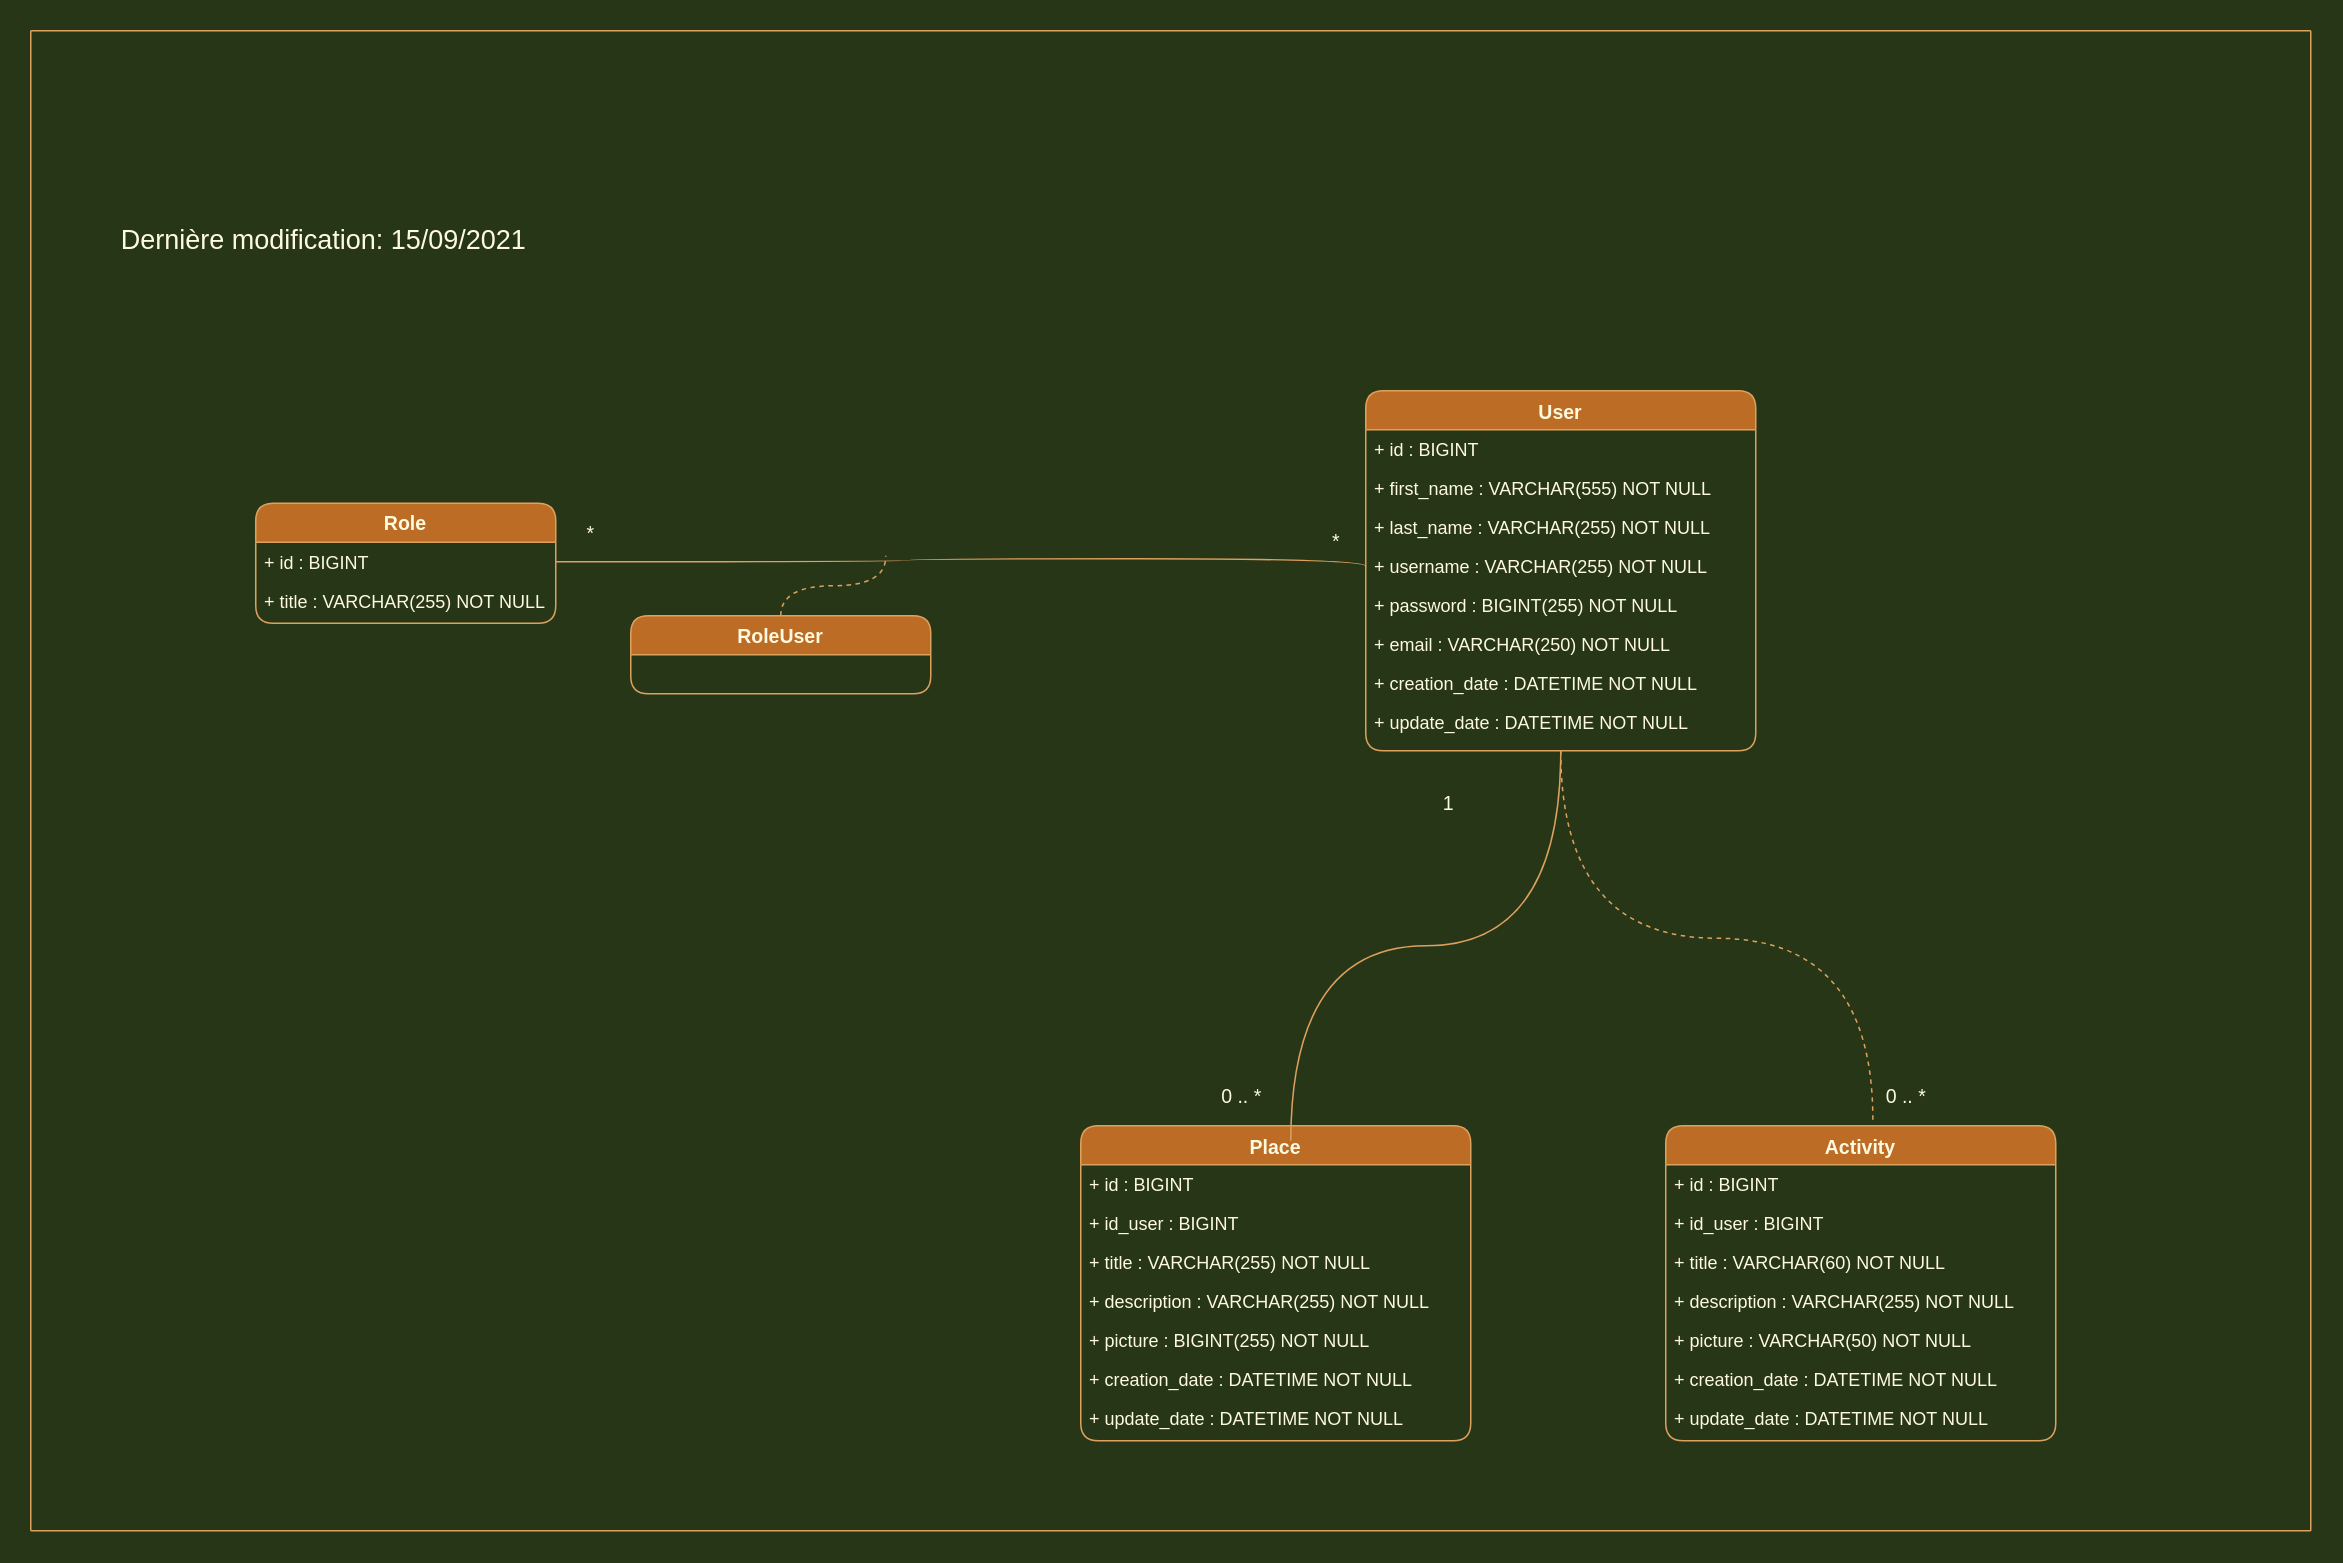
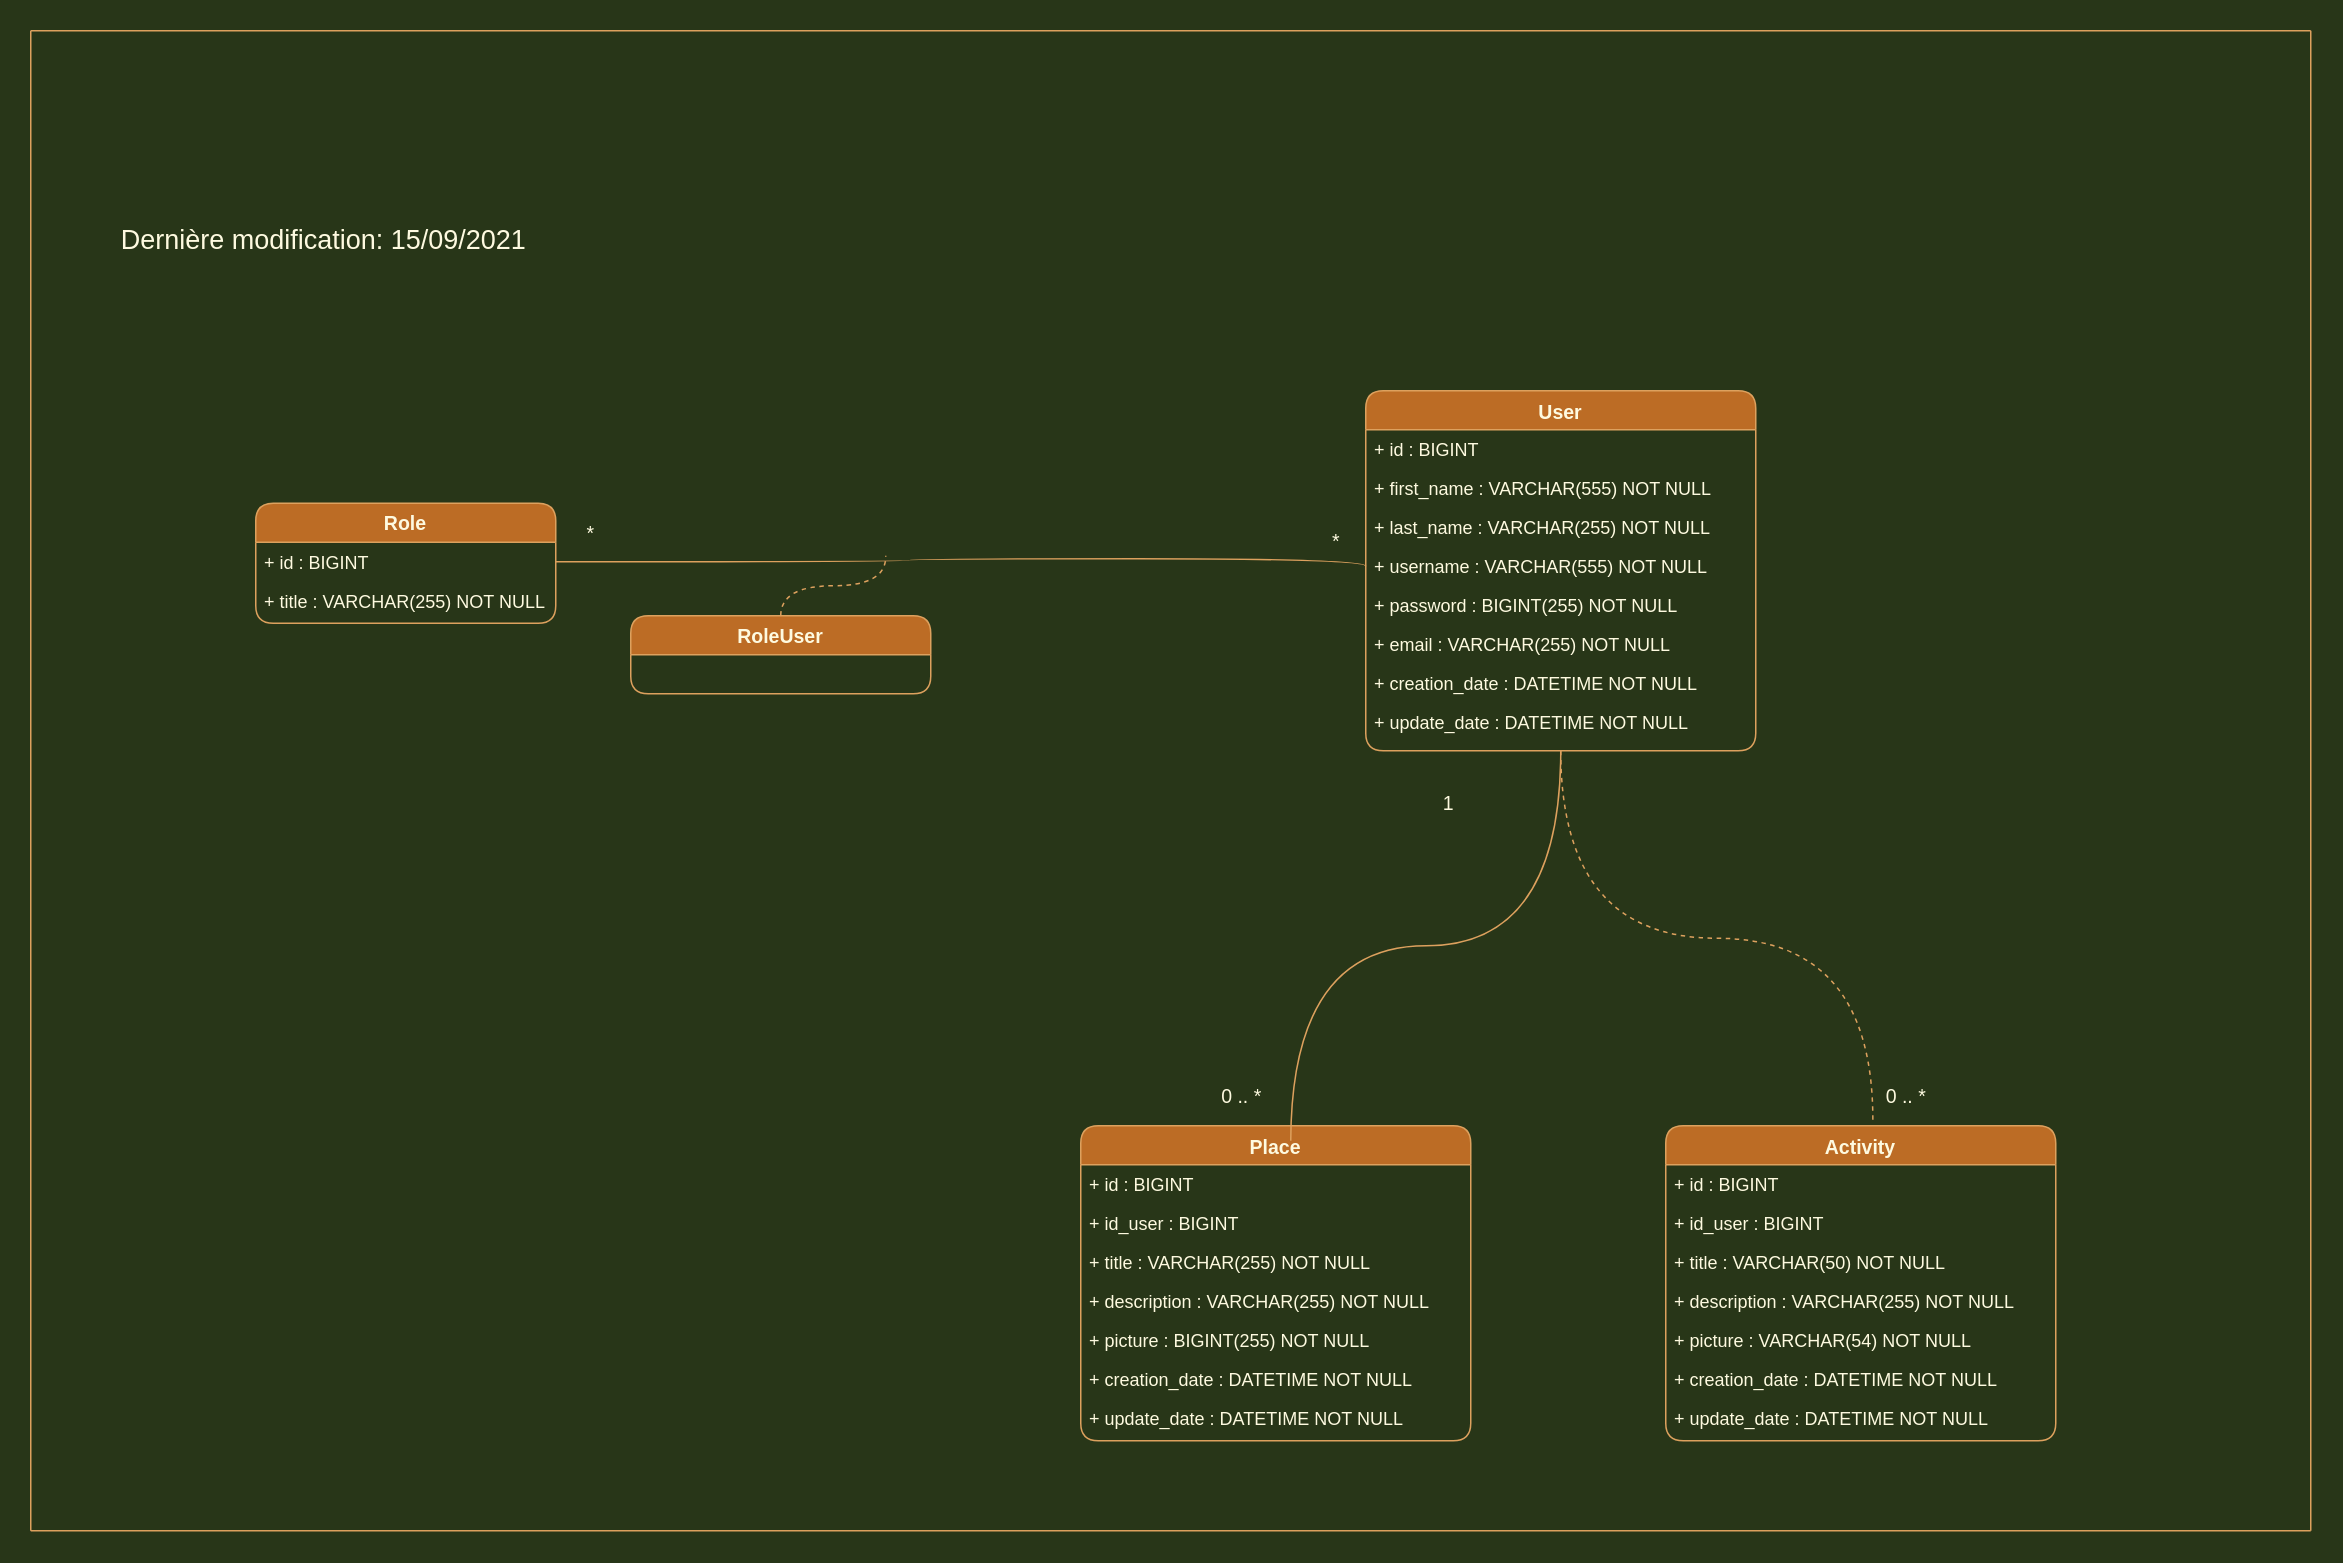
node "+ username : VARCHAR(255) NOT NULL": label "+ username : VARCHAR(255) NOT NULL" -> "+ username : VARCHAR(555) NOT NULL"
node "+ email : VARCHAR(250) NOT NULL": label "+ email : VARCHAR(250) NOT NULL" -> "+ email : VARCHAR(255) NOT NULL"
node "+ title : VARCHAR(60) NOT NULL": label "+ title : VARCHAR(60) NOT NULL" -> "+ title : VARCHAR(50) NOT NULL"
node "+ picture : VARCHAR(50) NOT NULL": label "+ picture : VARCHAR(50) NOT NULL" -> "+ picture : VARCHAR(54) NOT NULL"
